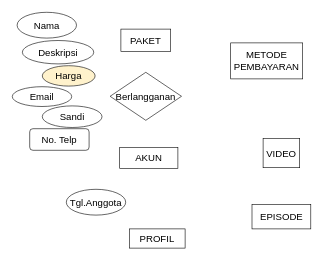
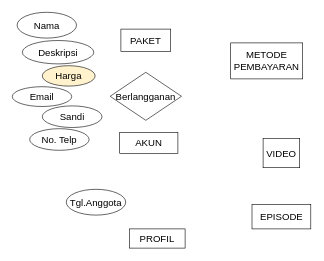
node "No. Telp": shape rounded rectangle -> ellipse
node "AKUN": moved (149, 158) -> (149, 143)
